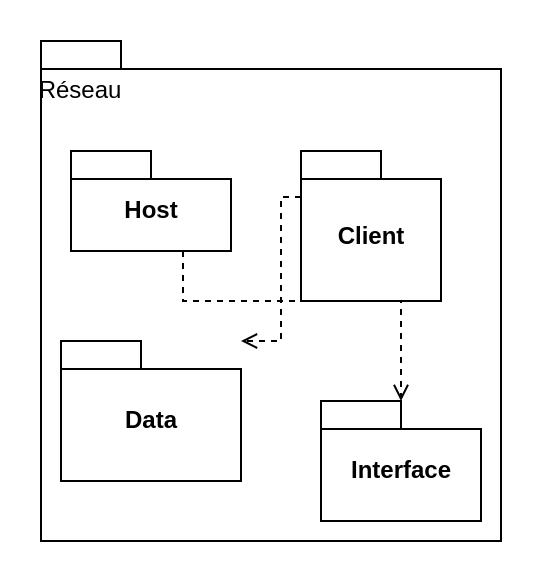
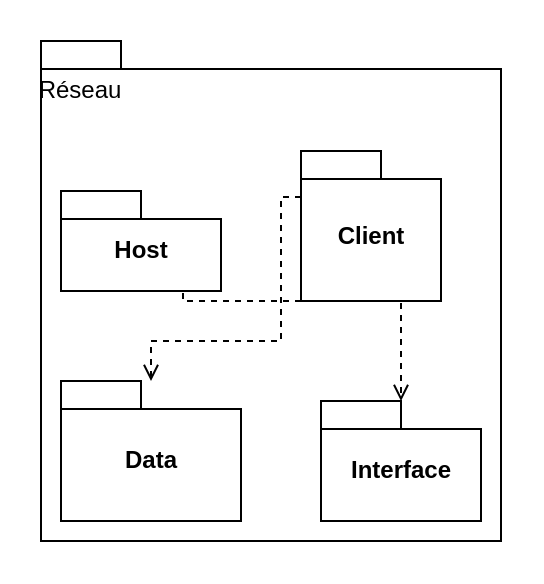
node "Host": moved (151, 201) -> (141, 241)
node "Data": moved (151, 411) -> (151, 451)
